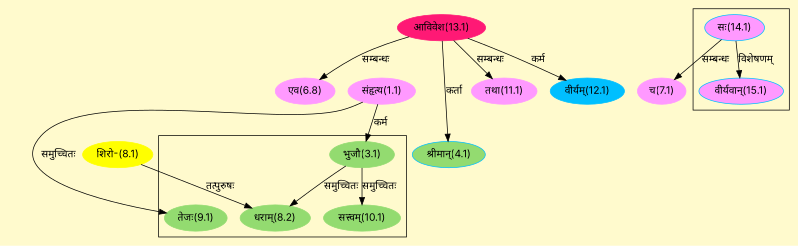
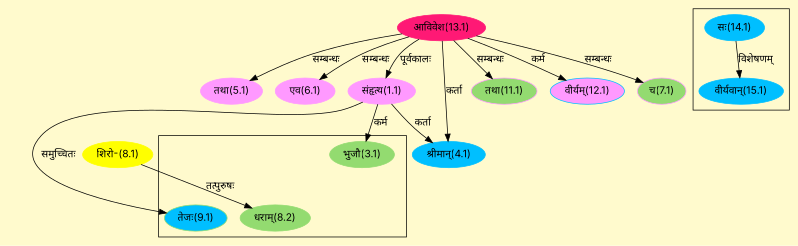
node "सः(14.1)": fillcolor #ff99ff -> #00bfff
edge "आविवेश(13.1)" -> "संहृत्य(1.1)": added, label "पूर्वकालः"
edge "सः(14.1)" -> "च(7.1)": now "आविवेश(13.1)" -> "च(7.1)"
node "तथा(5.1)": added
node "एव(6.8)": label "एव(6.8)" -> "एव(6.1)"
node "तथा(11.1)": fillcolor #ff99ff -> #93db70
node "वीर्यम्(12.1)": fillcolor #00bfff -> #ff99ff
node "च(7.1)": fillcolor #ff99ff -> #93db70
node "वीर्यवान्(15.1)": fillcolor #ff99ff -> #00bfff
edge "संहृत्य(1.1)" -> "श्रीमान्(4.1)": added, label "कर्ता"
node "श्रीमान्(4.1)": fillcolor #93db70 -> #00bfff
edge "भुजौ(3.1)" -> "धराम्(8.2)": removed, label "समुच्चितः"
node "तेजः(9.1)": fillcolor #93db70 -> #00bfff
node "सत्त्वम्(10.1)": removed
